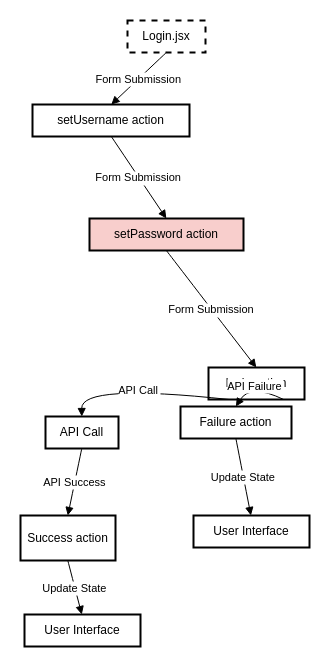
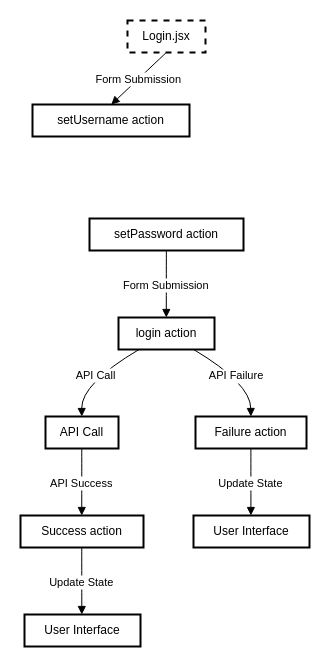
edge "setUsername action" -> "setPassword action": removed, label "Form Submission"
node "setPassword action": fillcolor #f8cecc -> #ffffff
node "login action": moved (257, 384) -> (167, 334)
node "Failure action": moved (236, 423) -> (251, 433)
node "Success action": size 95x45 -> 123x32
